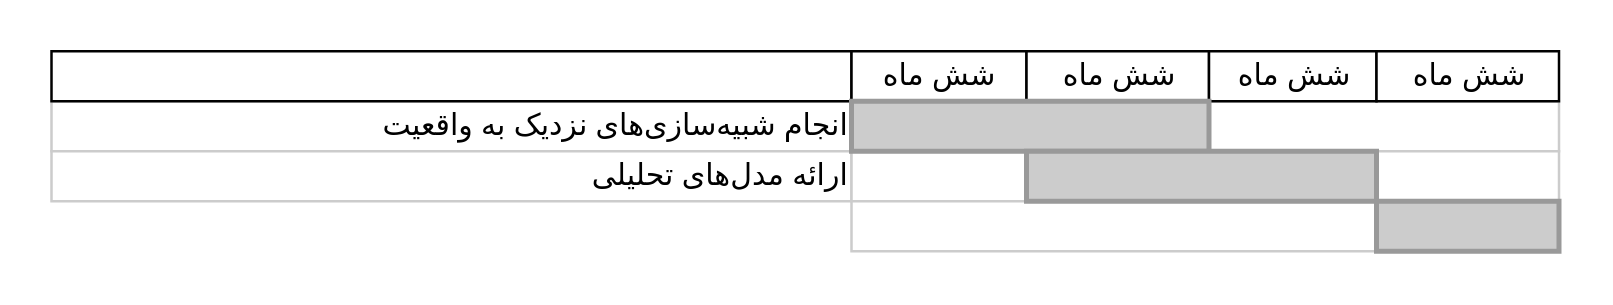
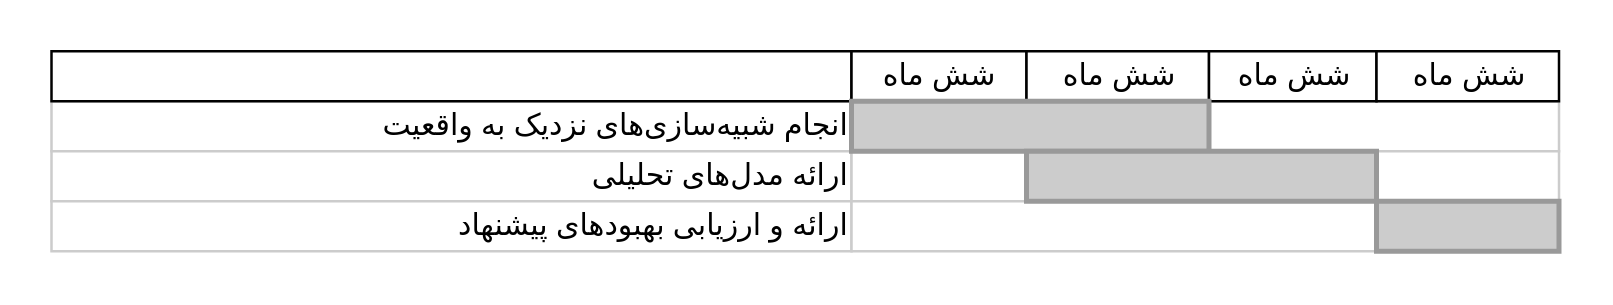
node "ارائه و ارزیابی بهبودهای پیشنهاد": added
